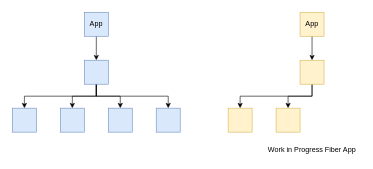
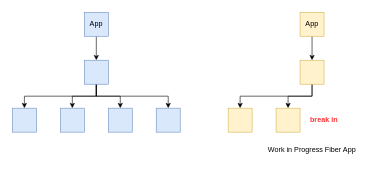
node "break in": added
